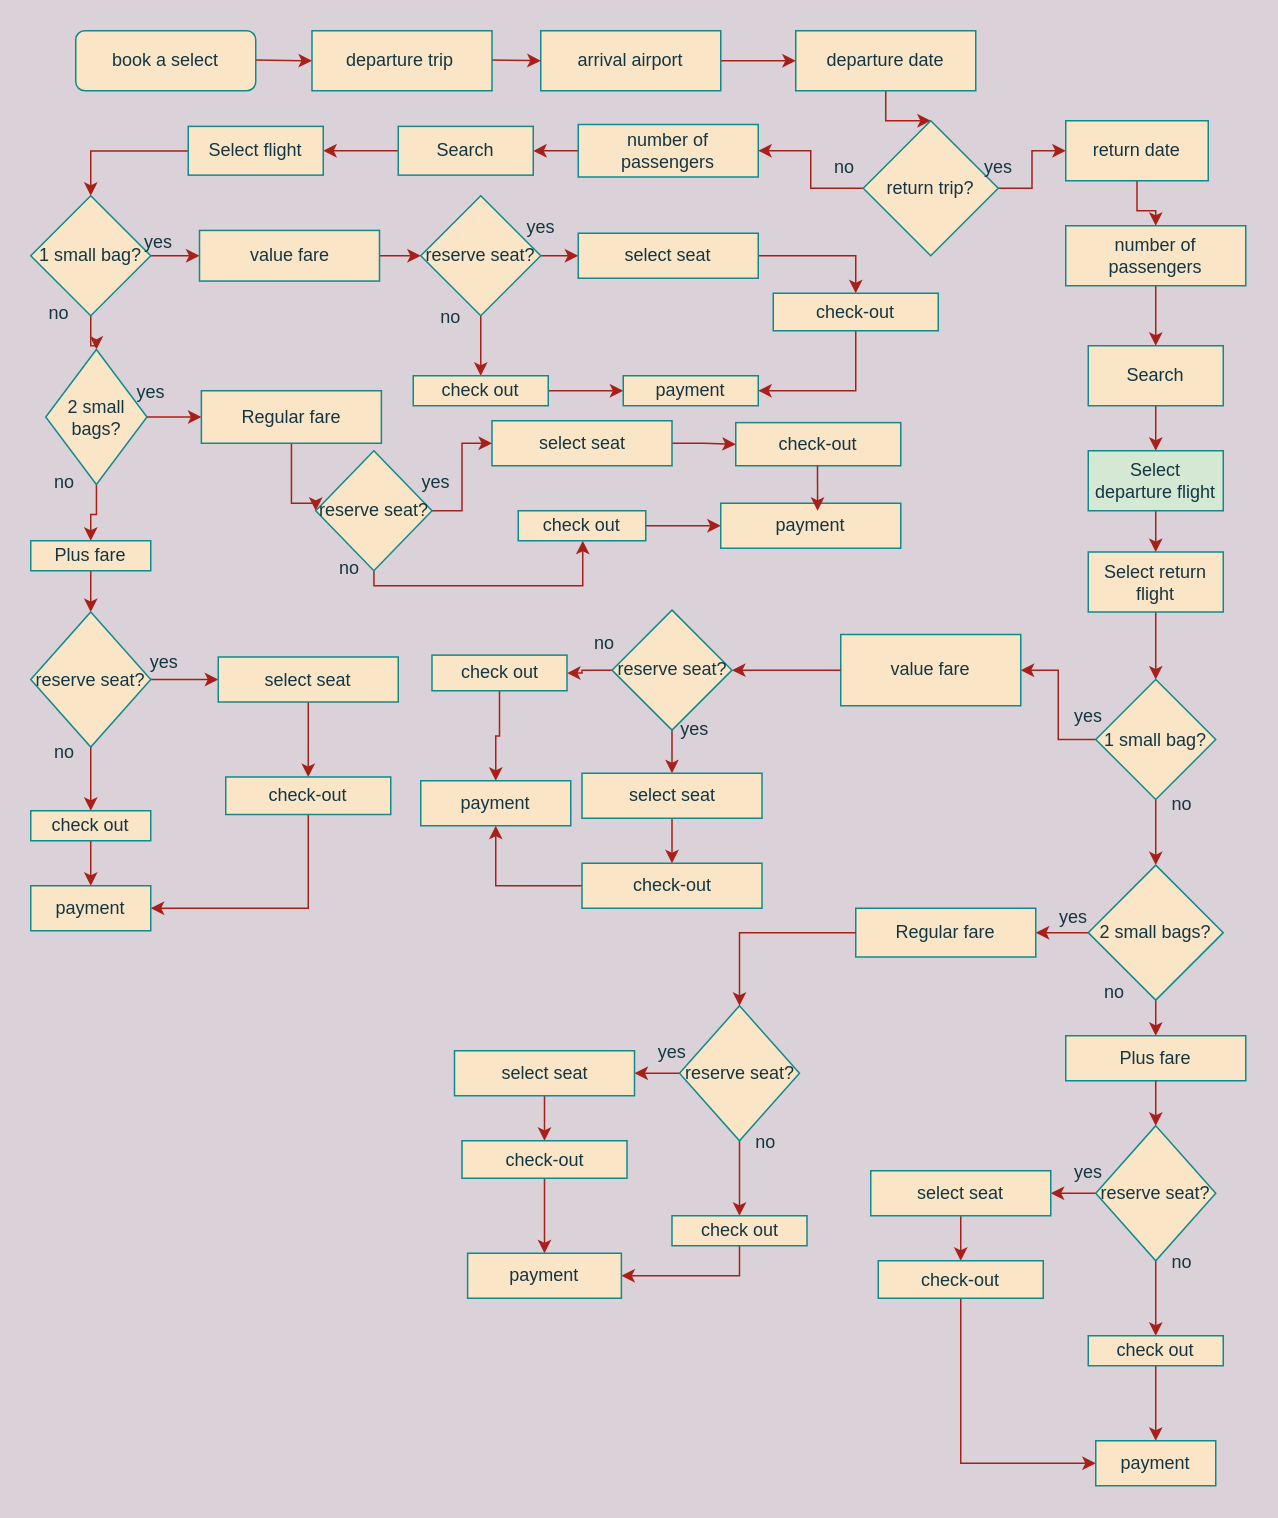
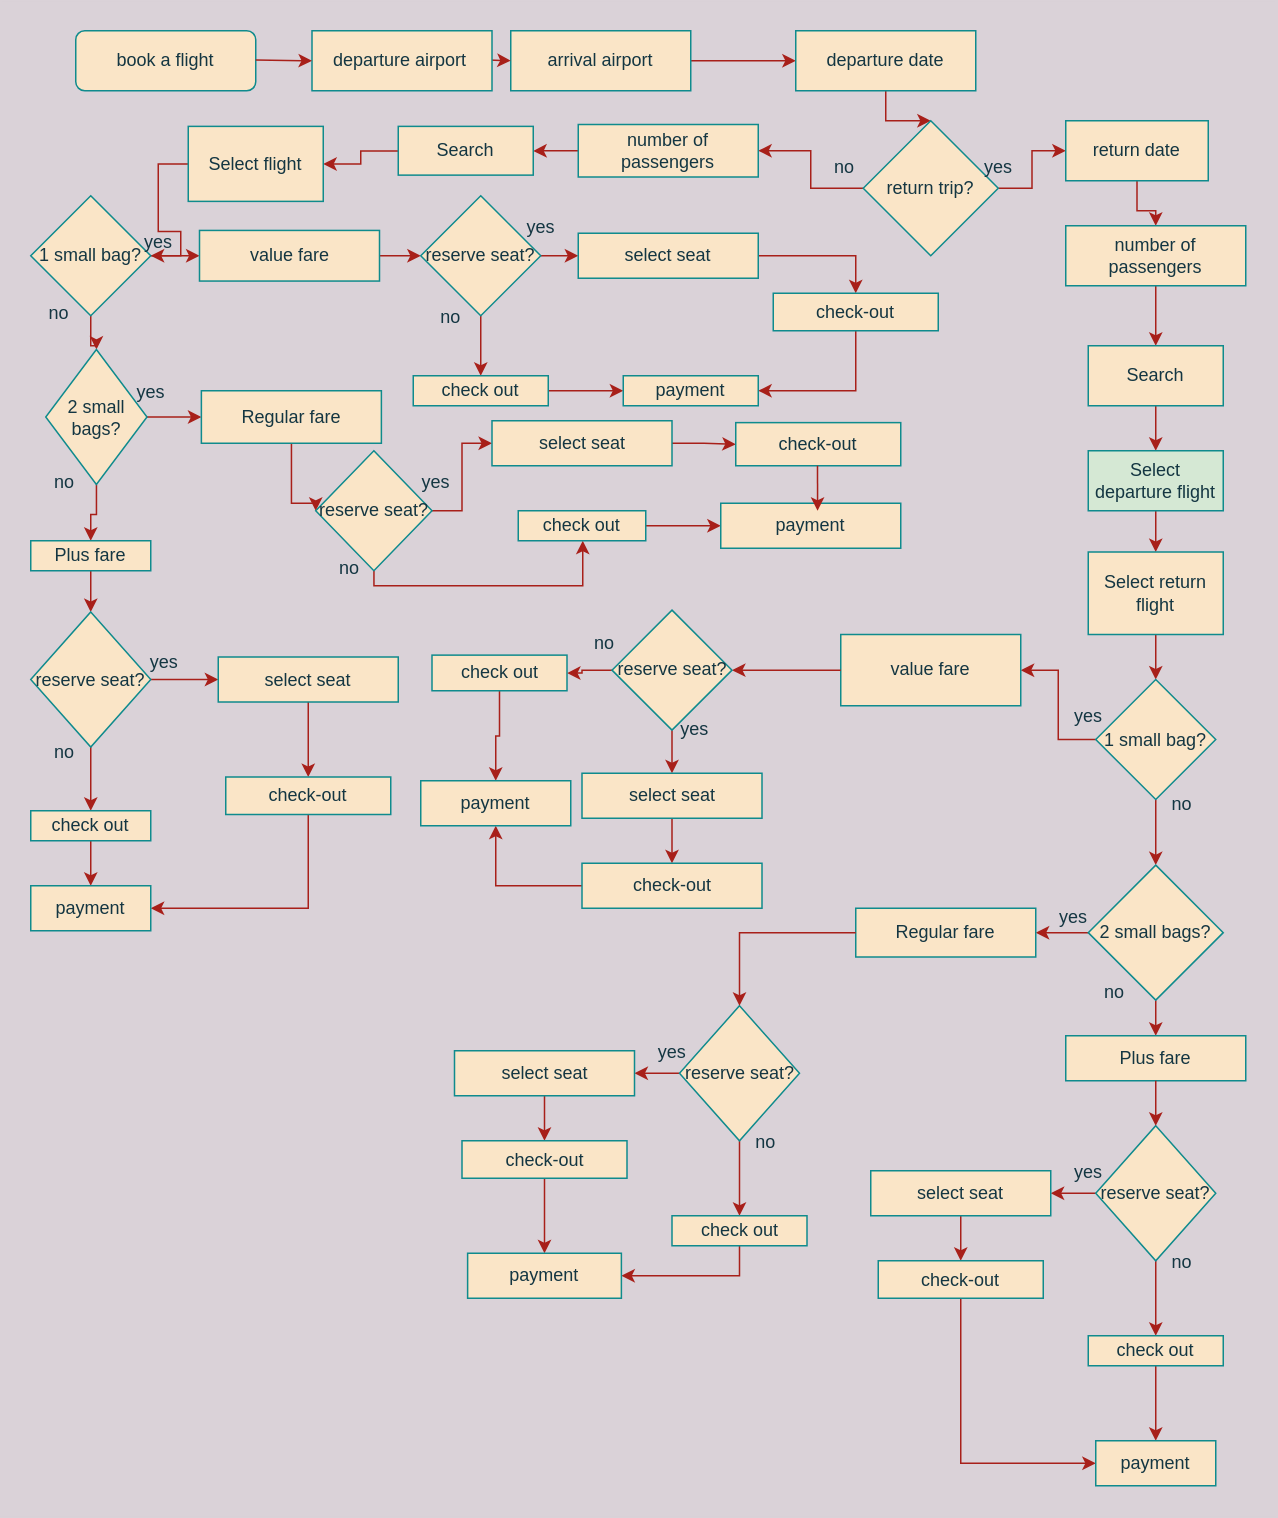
node "book a select": label "book a select" -> "book a flight"
node "departure trip": label "departure trip" -> "departure airport"
node "arrival airport": moved (631, 61) -> (601, 61)
node "Select flight": size 135x49 -> 135x75
node "Select return flight": size 135x60 -> 135x83
